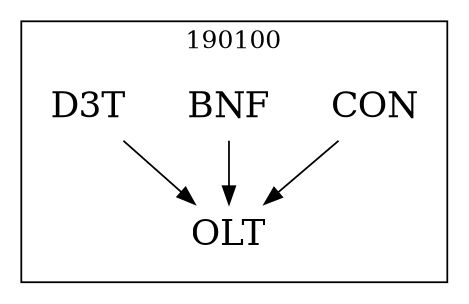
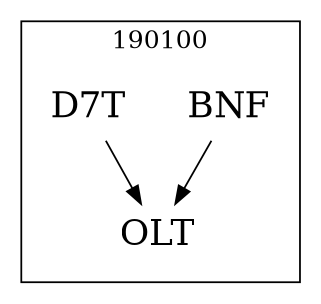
node "D3T": label "D3T" -> "D7T"
node "CON": removed
